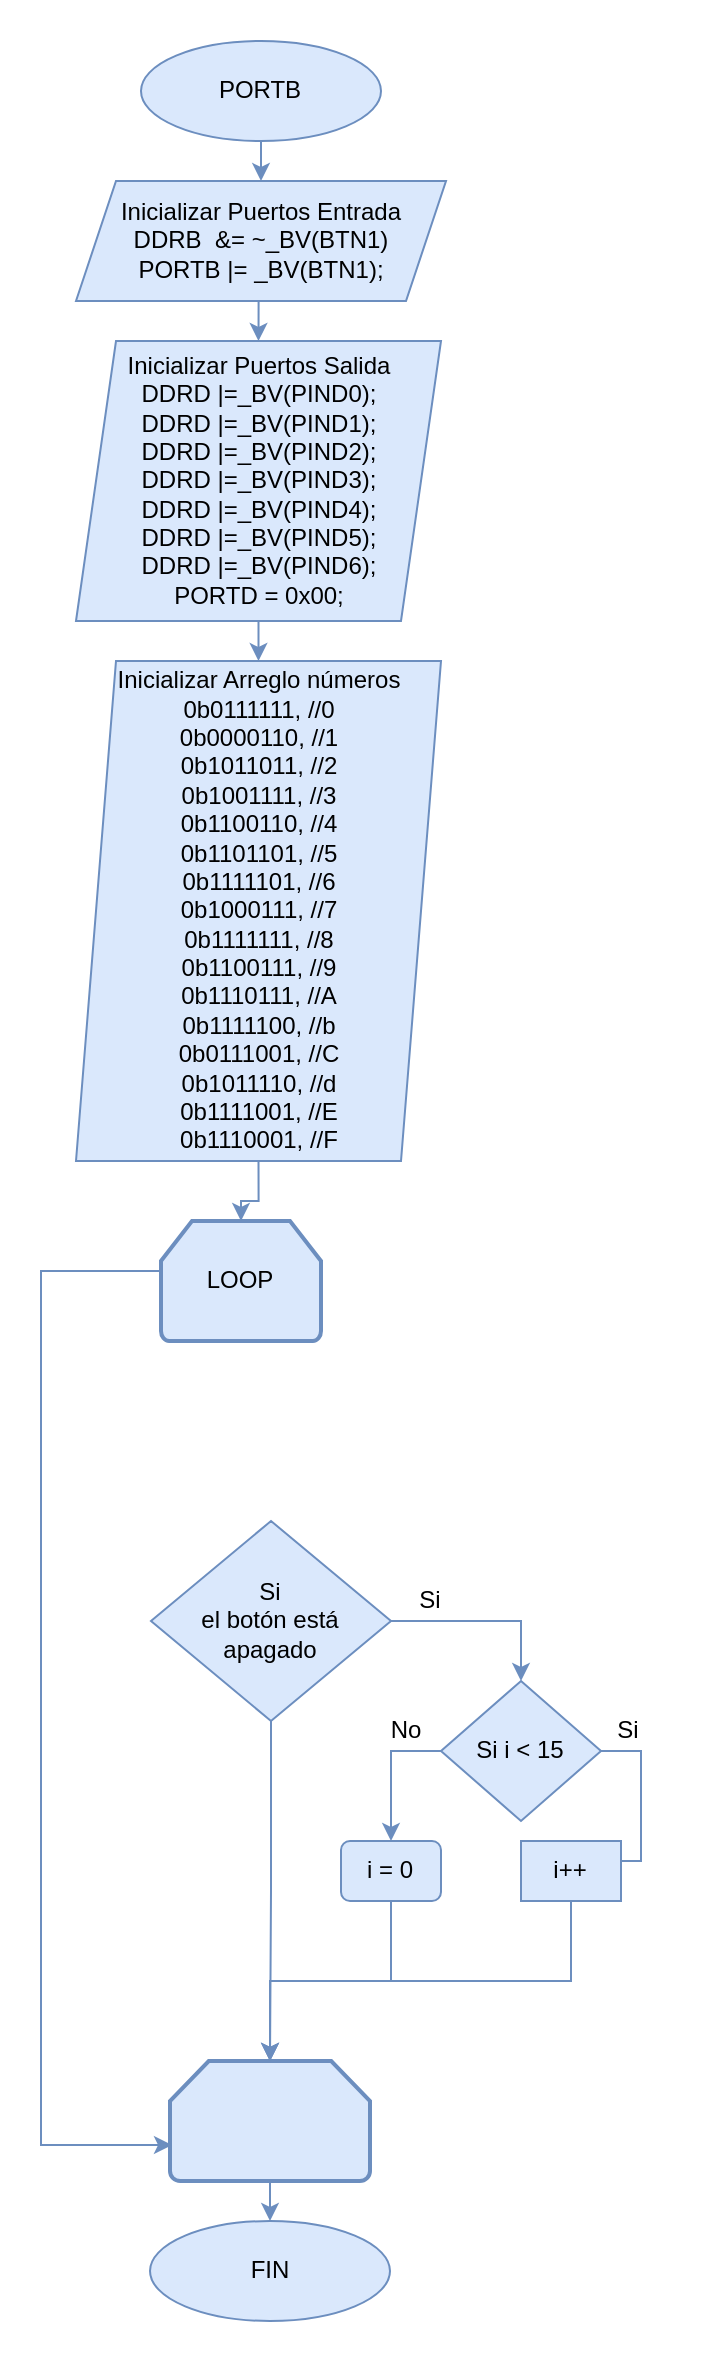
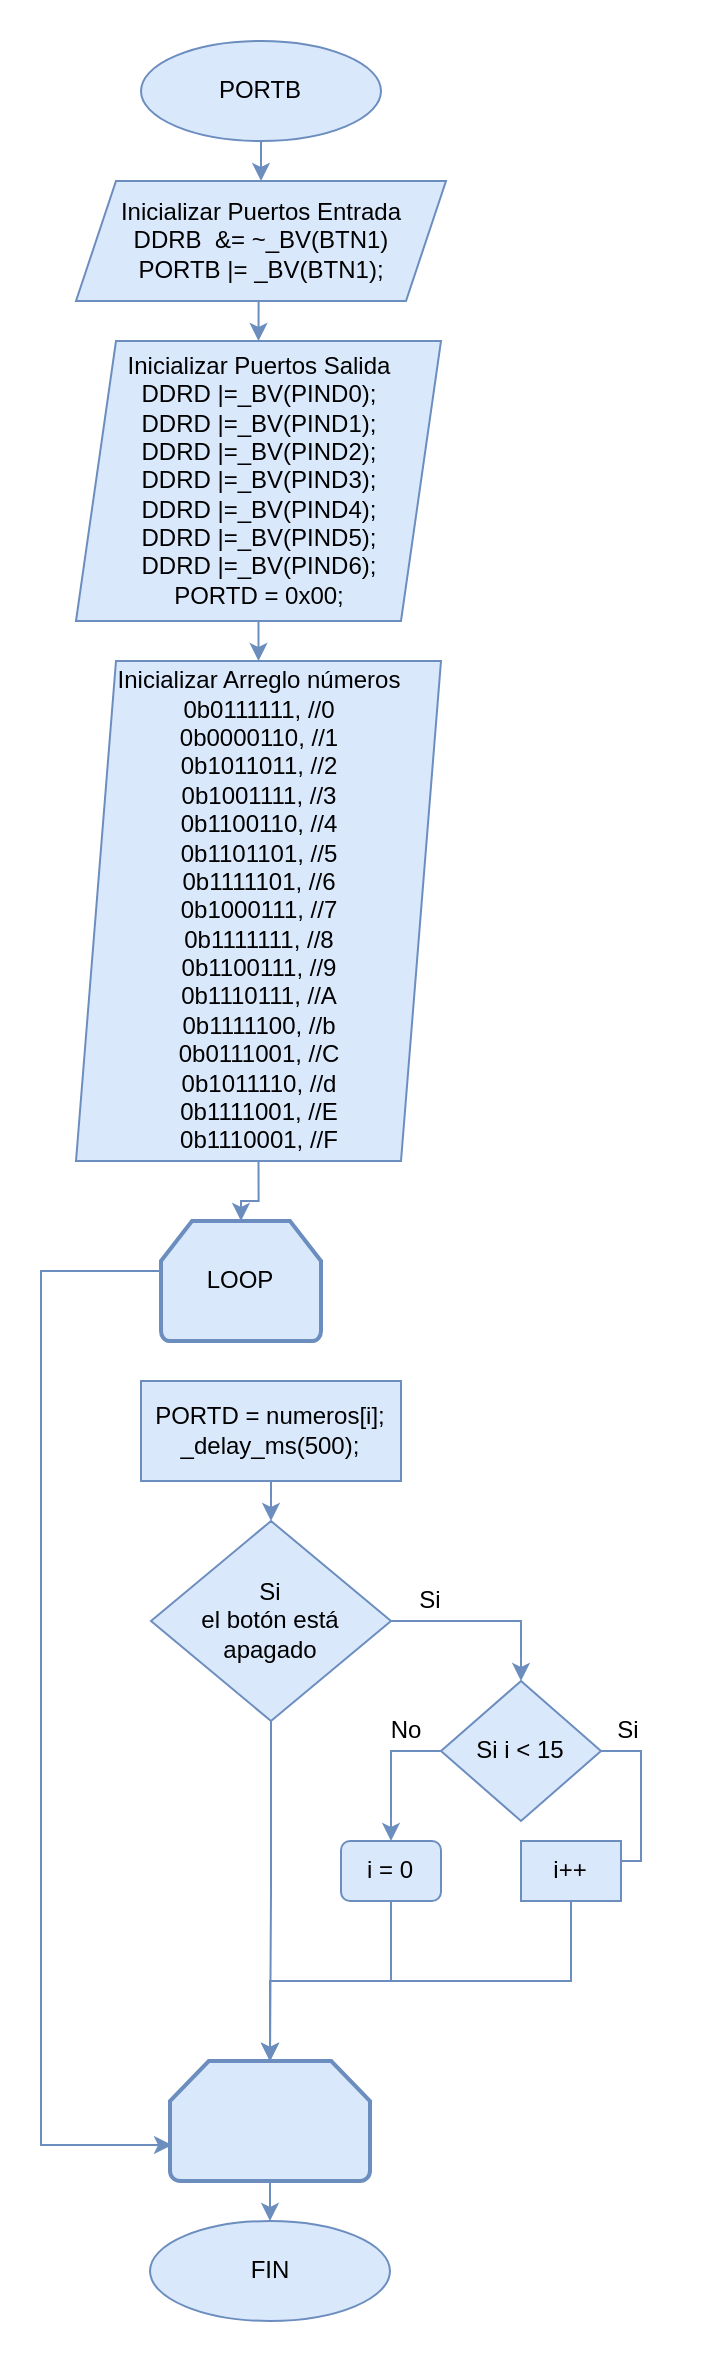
node "PORTD = numeros[i]; _delay_ms(500);": added
edge "PORTD = numeros[i]; _delay_ms(500);" -> "Si el botón está apagado": added
